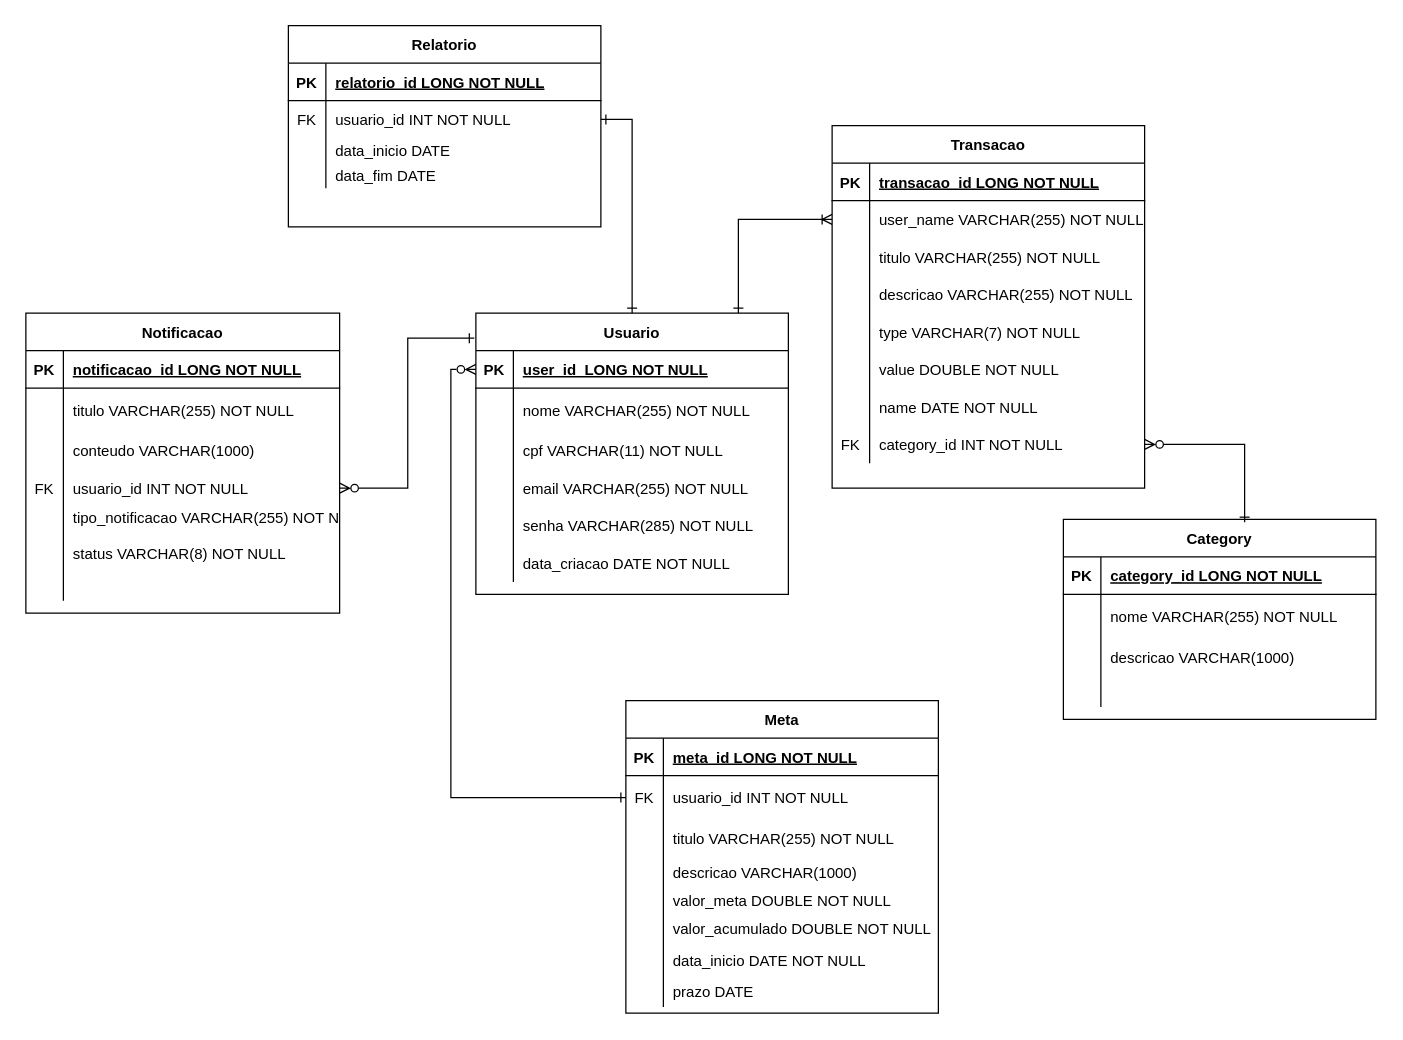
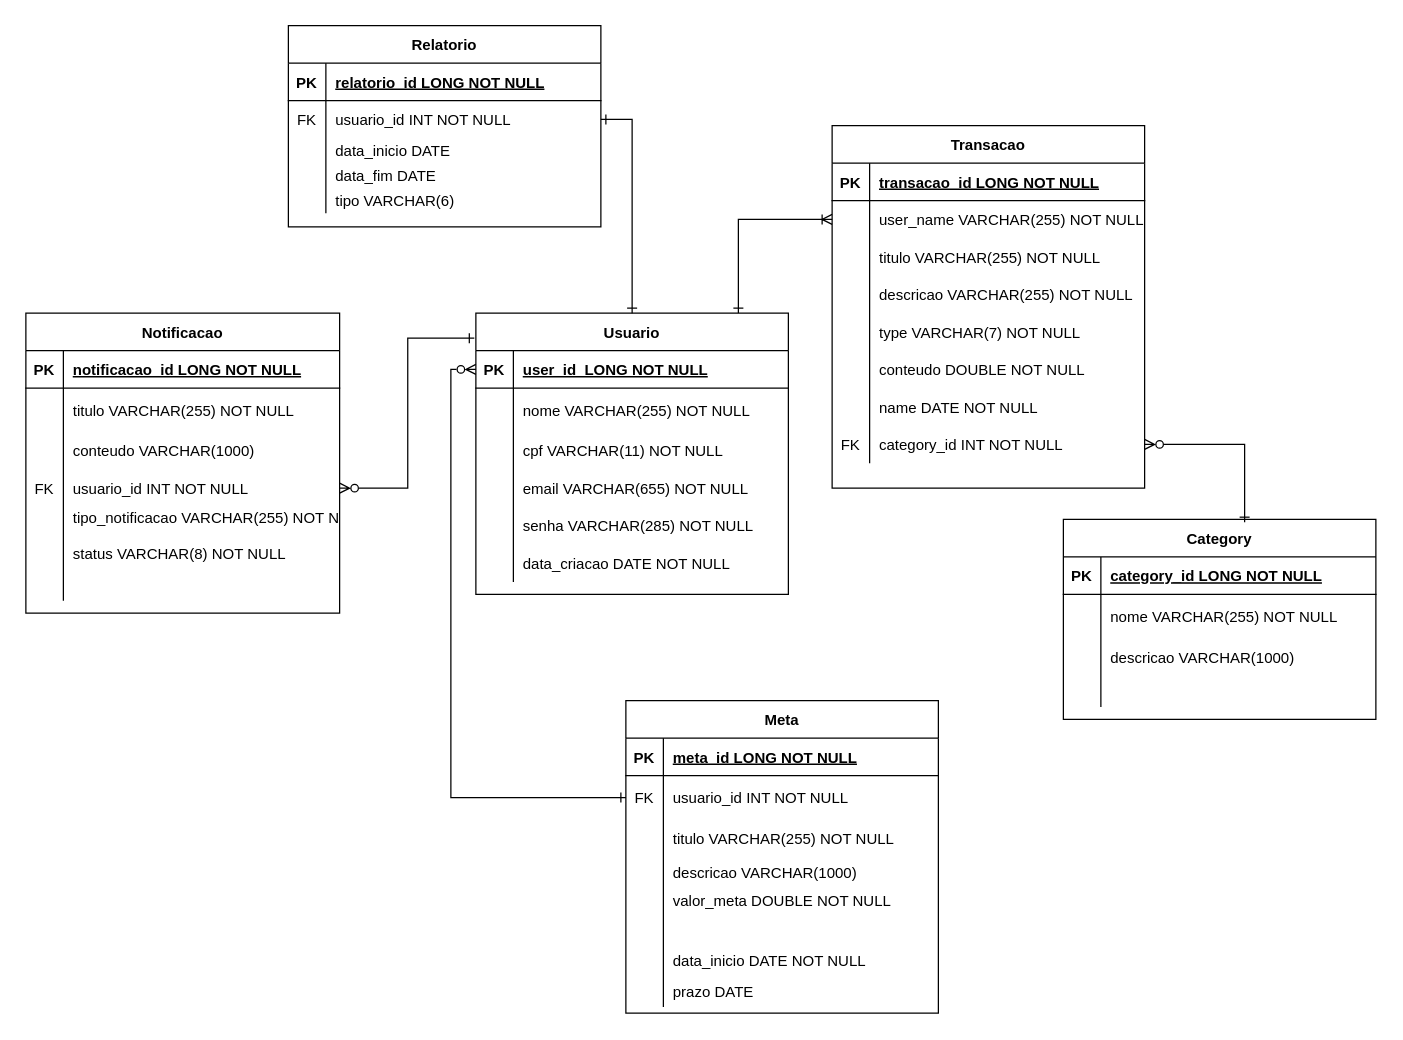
node "tipo VARCHAR(6)": added
node "value DOUBLE NOT NULL": label "value DOUBLE NOT NULL" -> "conteudo DOUBLE NOT NULL"
node "email VARCHAR(255) NOT NULL": label "email VARCHAR(255) NOT NULL" -> "email VARCHAR(655) NOT NULL"
node "valor_acumulado DOUBLE NOT NULL": removed
